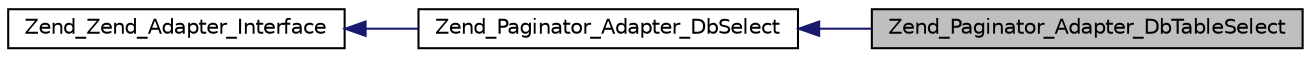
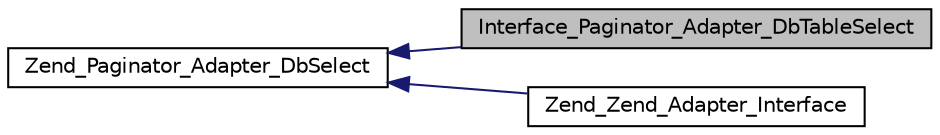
edge "Zend_Paginator_Adapter_DbSelect" -> "Zend_Zend_Adapter_Interface": reversed
node "Zend_Paginator_Adapter_DbTableSelect": label "Zend_Paginator_Adapter_DbTableSelect" -> "Interface_Paginator_Adapter_DbTableSelect"
